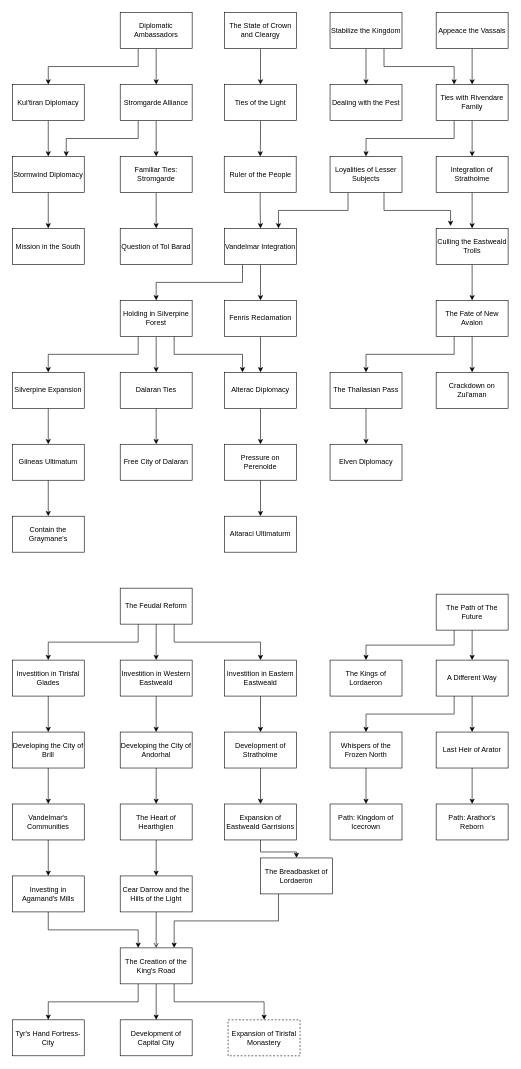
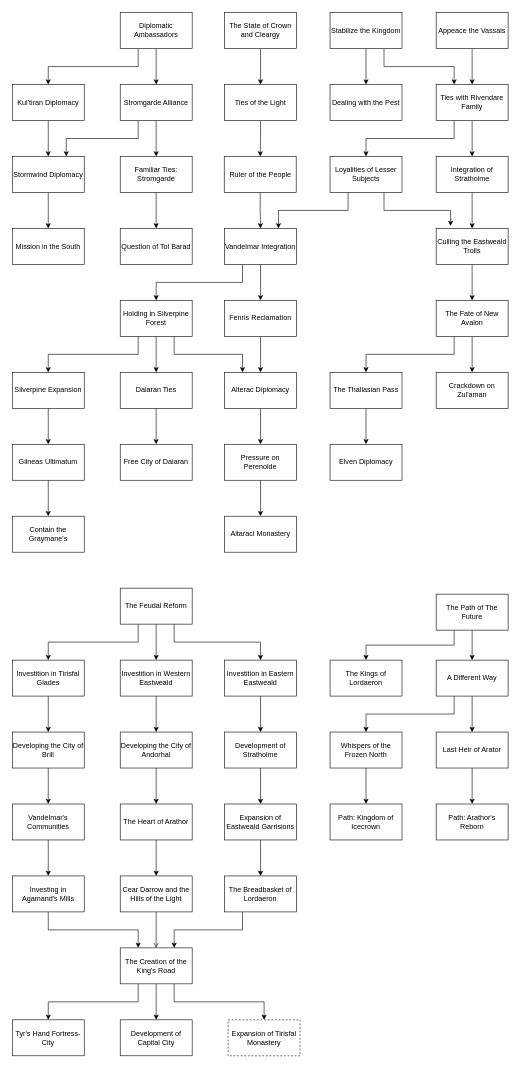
node "Altaraci Ultimaturm": label "Altaraci Ultimaturm" -> "Altaraci Monastery"
node "The Heart of Hearthglen": label "The Heart of Hearthglen" -> "The Heart of Arathor"
node "The Breadbasket of Lordaeron": moved (297, 876) -> (261, 894)
